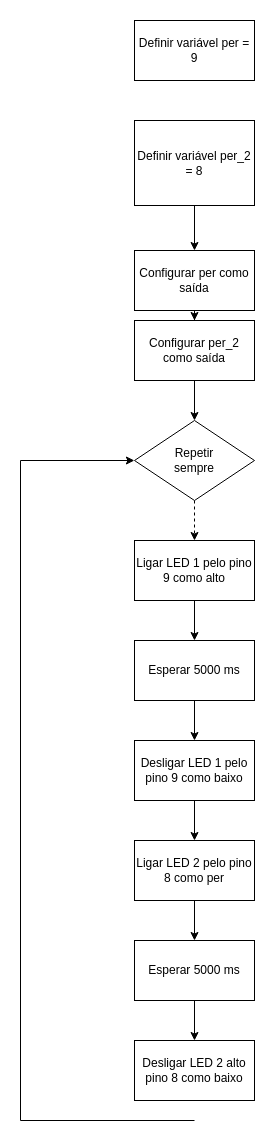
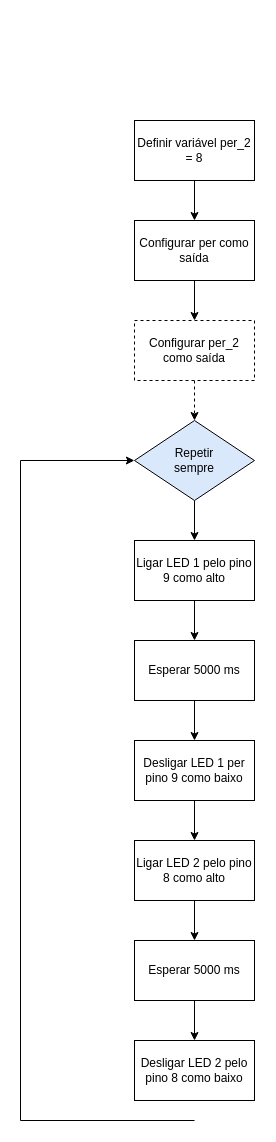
node "Definir variável per = 9": removed
node "Definir variável per_2 = 8": size 120x85 -> 120x60
node "Configurar per como saída": moved (195, 281) -> (195, 251)
node "Configurar per_2 como saída": style solid -> dashed
edge "Configurar per_2 como saída" -> "Repetir sempre": style solid -> dashed
node "Repetir sempre": fillcolor #ffffff -> #dae8fc
edge "Repetir sempre" -> "Ligar LED 1 pelo pino 9 como alto": style dashed -> solid
node "Desligar LED 1 pelo pino 9 como baixo": label "Desligar LED 1 pelo pino 9 como baixo" -> "Desligar LED 1 per pino 9 como baixo"
node "Ligar LED 2 pelo pino 8 como per": label "Ligar LED 2 pelo pino 8 como per" -> "Ligar LED 2 pelo pino 8 como alto"
node "Desligar LED 2 alto pino 8 como baixo": label "Desligar LED 2 alto pino 8 como baixo" -> "Desligar LED 2 pelo pino 8 como baixo"
